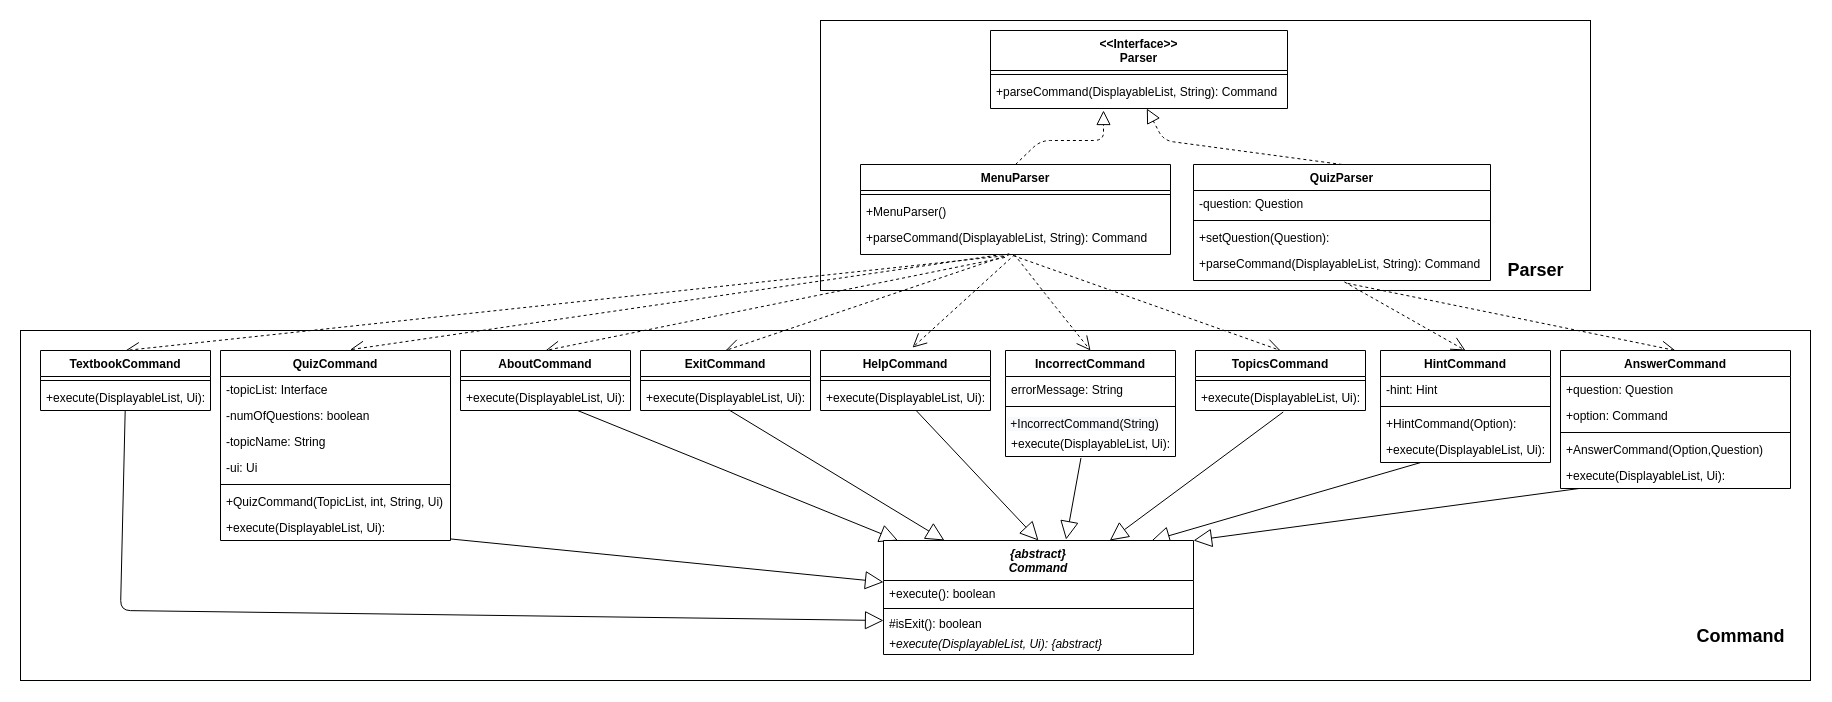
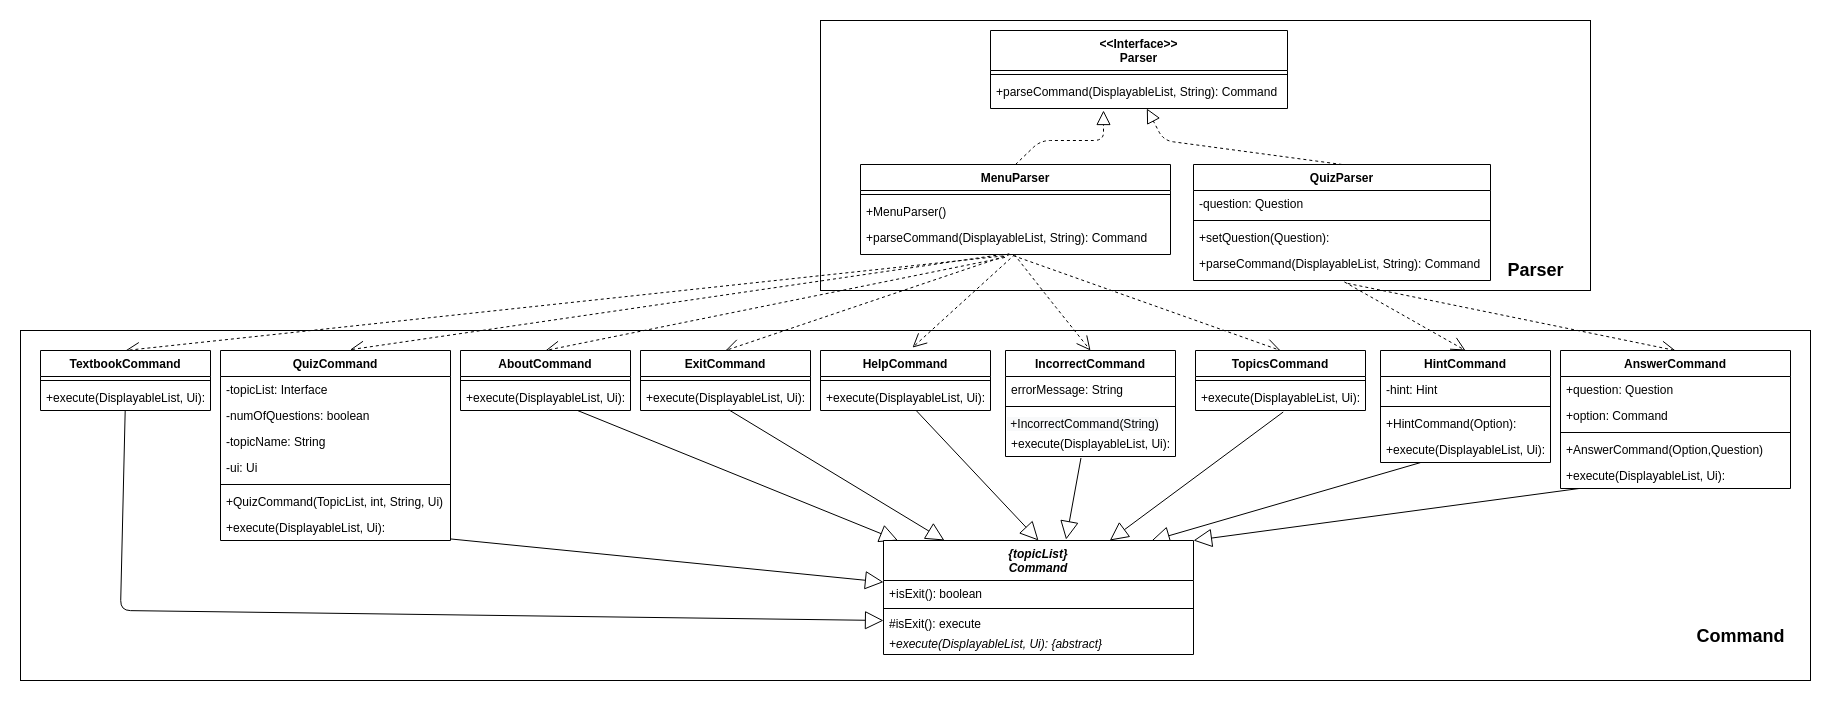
node "{abstract} Command": label "{abstract} Command" -> "{topicList} Command"
node "+execute(): boolean": label "+execute(): boolean" -> "+isExit(): boolean"
node "#isExit(): boolean": label "#isExit(): boolean" -> "#isExit(): execute"
